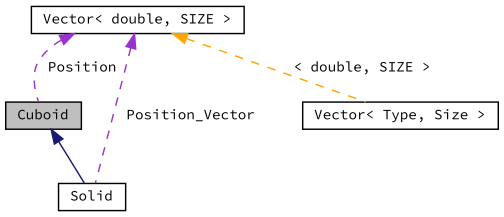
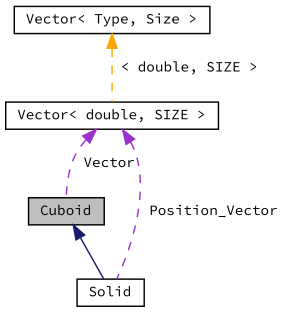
edge "Cuboid" -> "Vector< double, SIZE >": label " Position" -> " Vector"
edge "Vector< Type, Size >" -> "Vector< double, SIZE >": reversed
